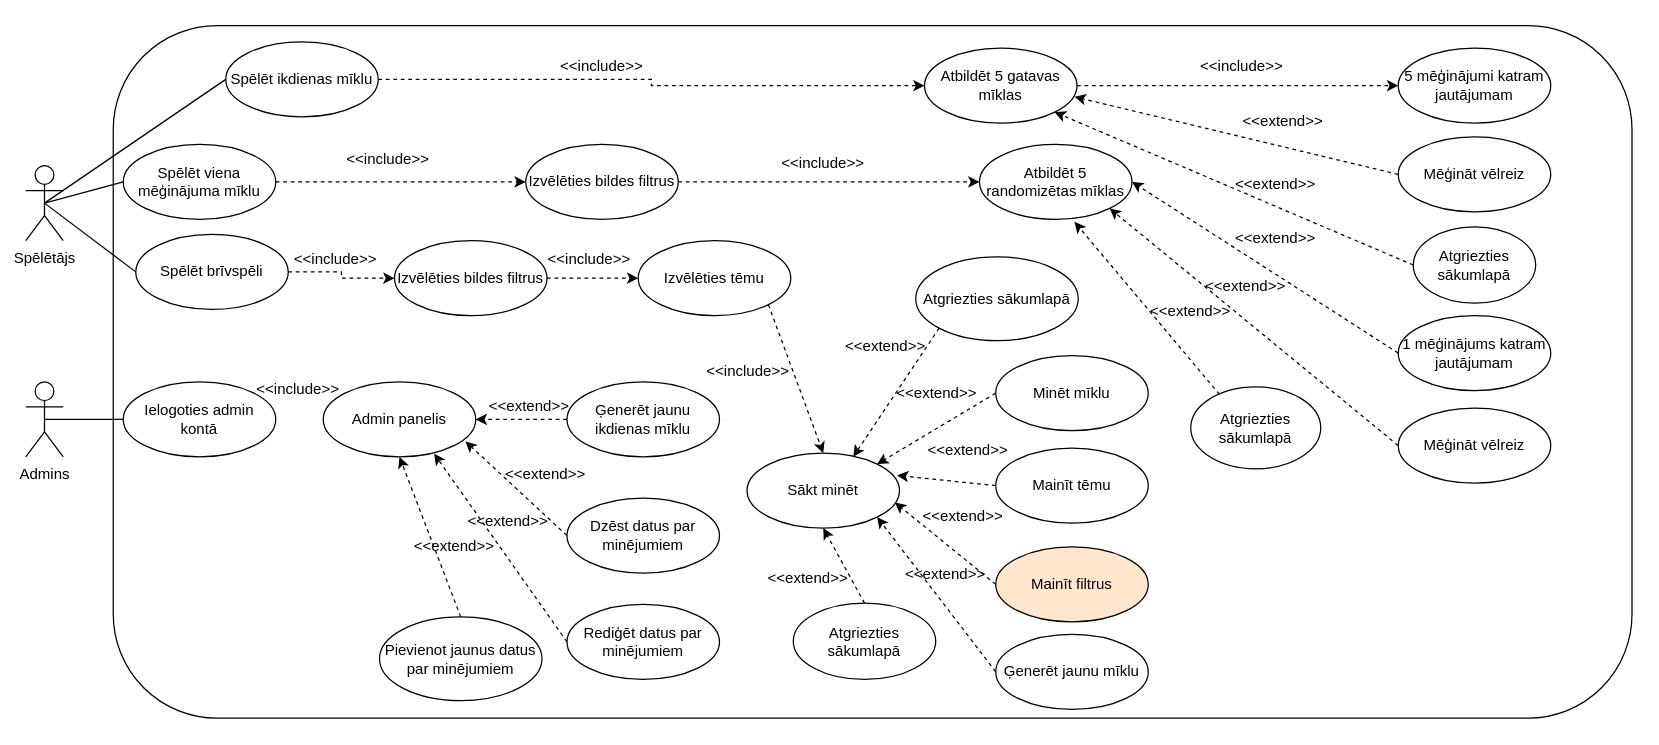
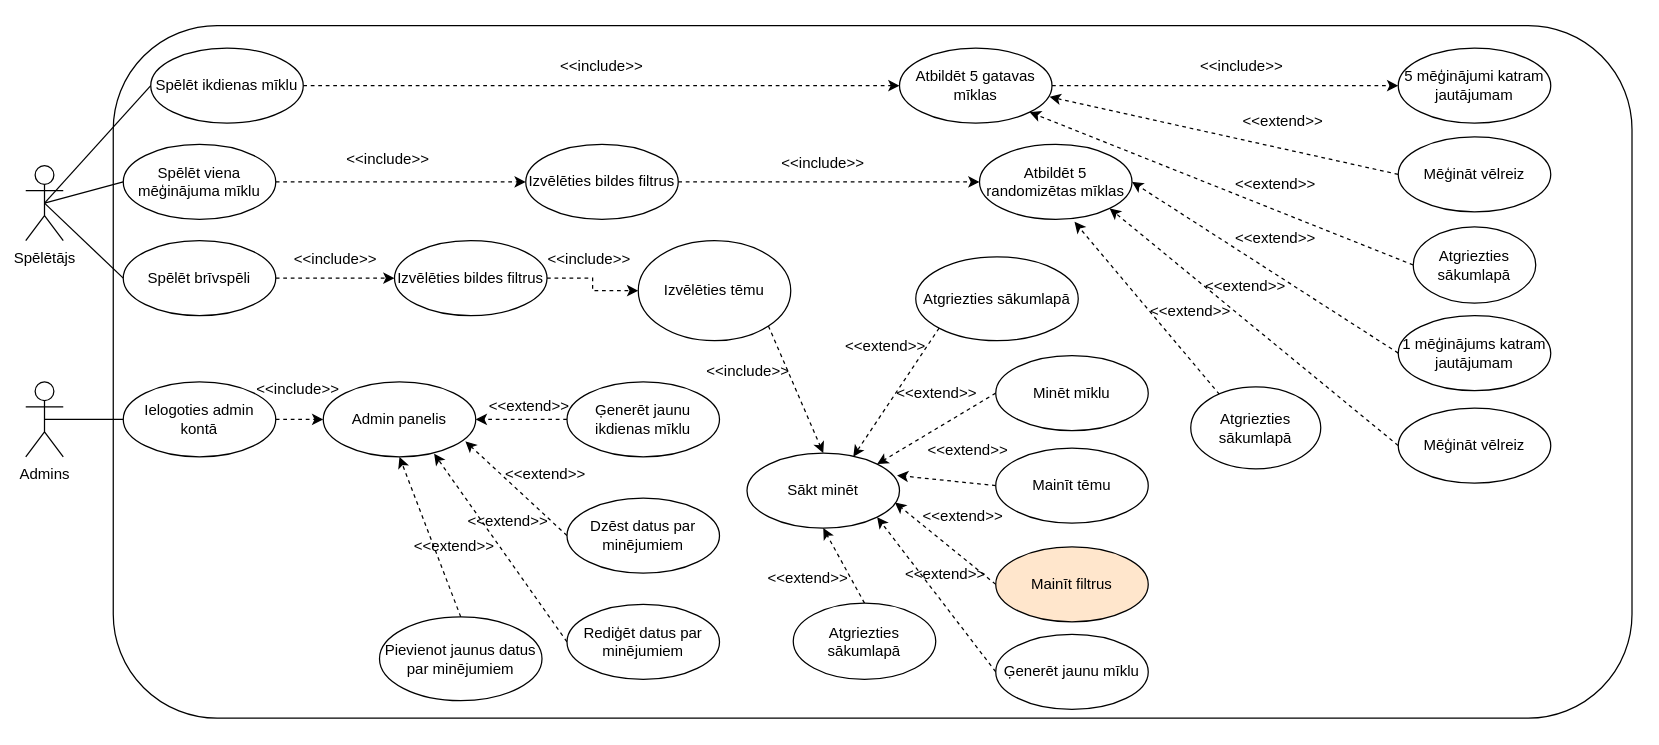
node "Spēlēt ikdienas mīklu": moved (302, 79) -> (227, 86)
node "Atbildēt 5 gatavas mīklas": moved (1001, 86) -> (976, 86)
node "Spēlēt brīvspēli": moved (212, 272) -> (199, 278)
node "Izvēlēties tēmu": size 153x75 -> 153x100
edge "Ielogoties admin kontā" -> "Admin panelis": added
